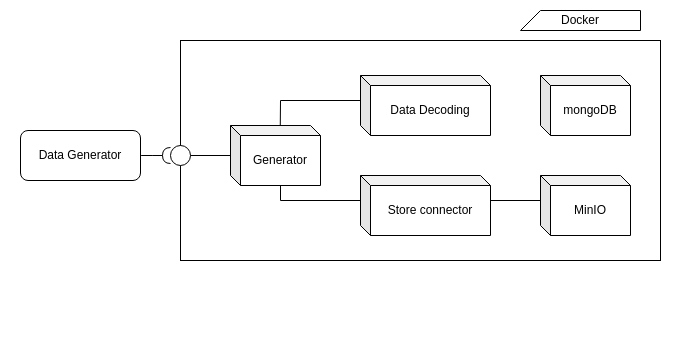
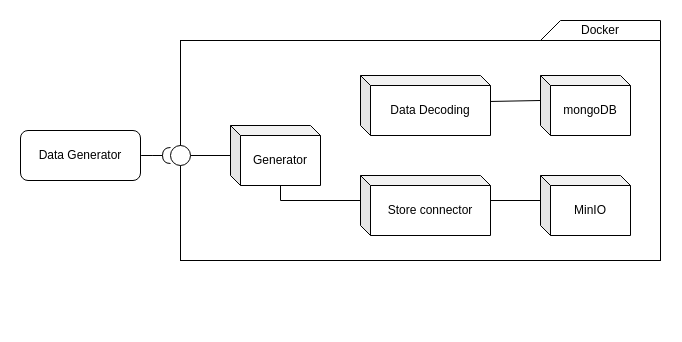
node "Docker": moved (581, 21) -> (601, 31)
edge "Data Decoding" -- "Generator": removed
edge "Data Decoding" -- "mongoDB": added
